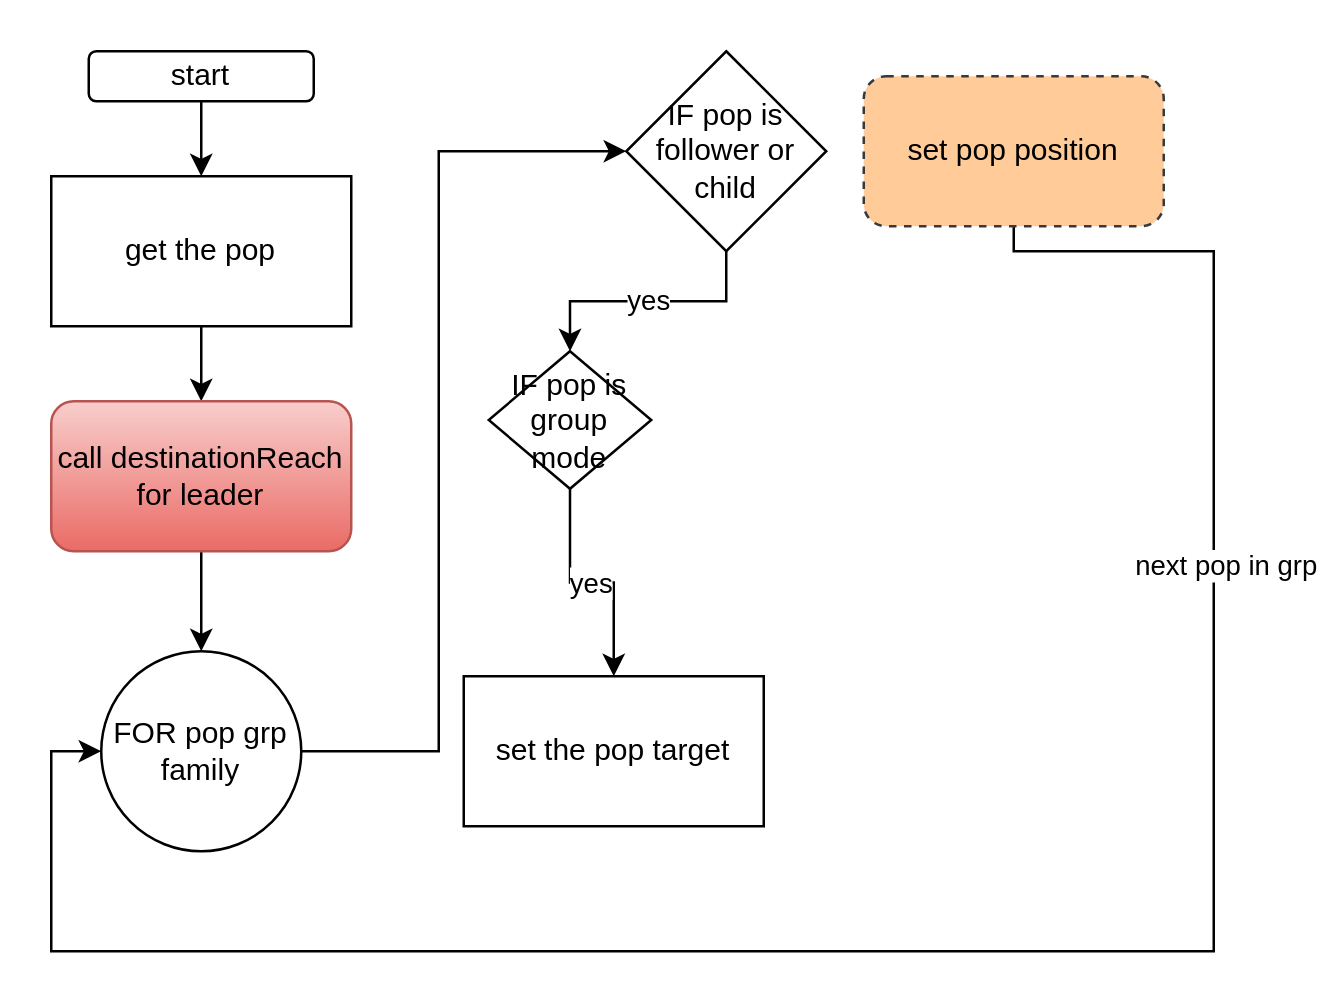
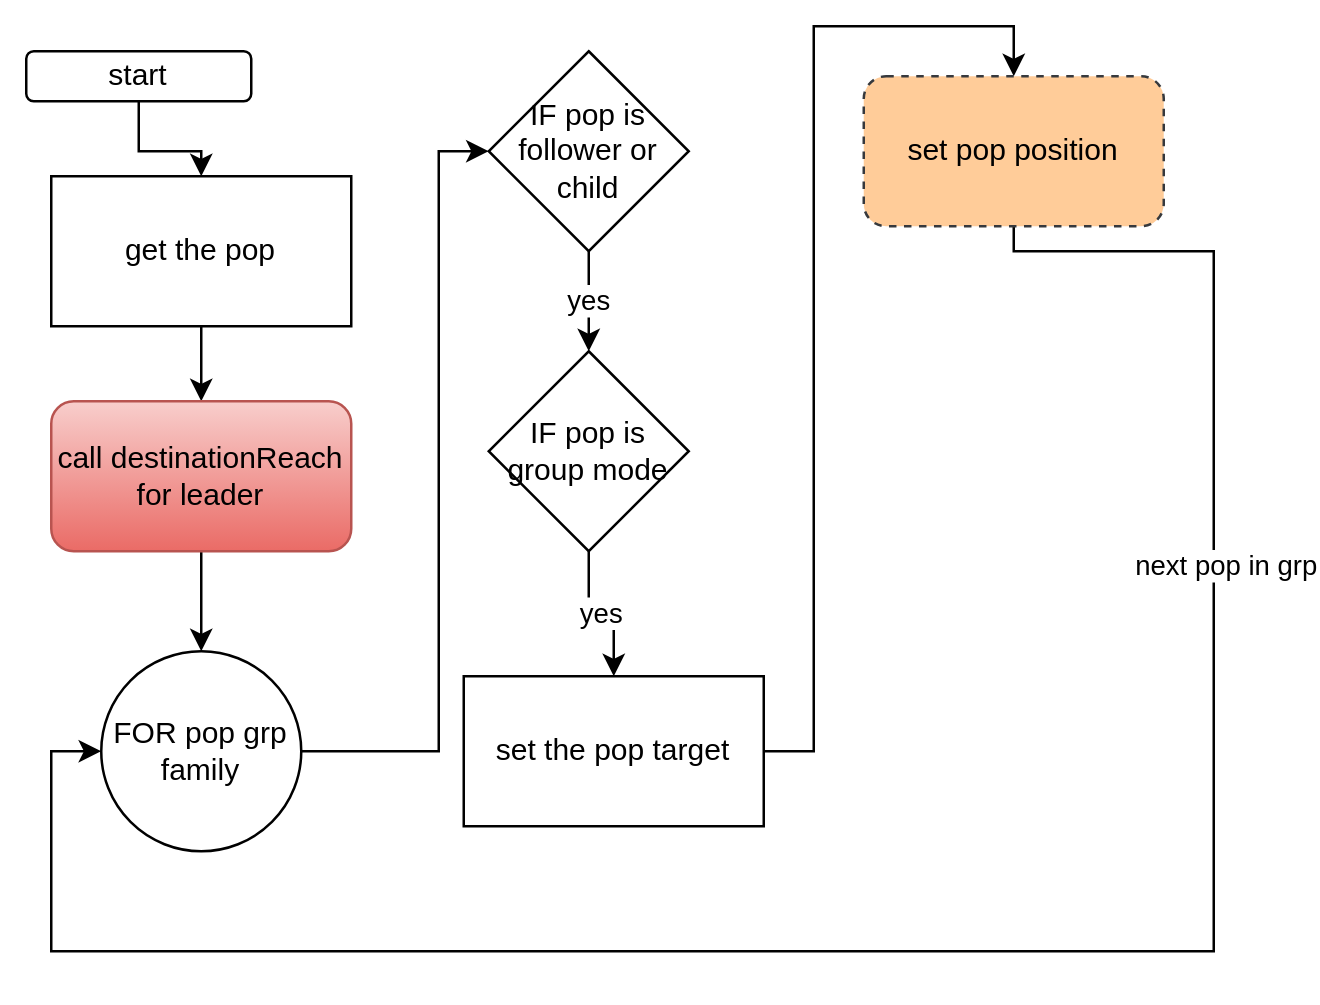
node "start": moved (201, 76) -> (139, 76)
node "IF pop is follower or child": moved (726, 151) -> (589, 151)
edge "set the pop target" -> "set pop position": added
node "IF pop is group mode": size 163x138 -> 200x200
